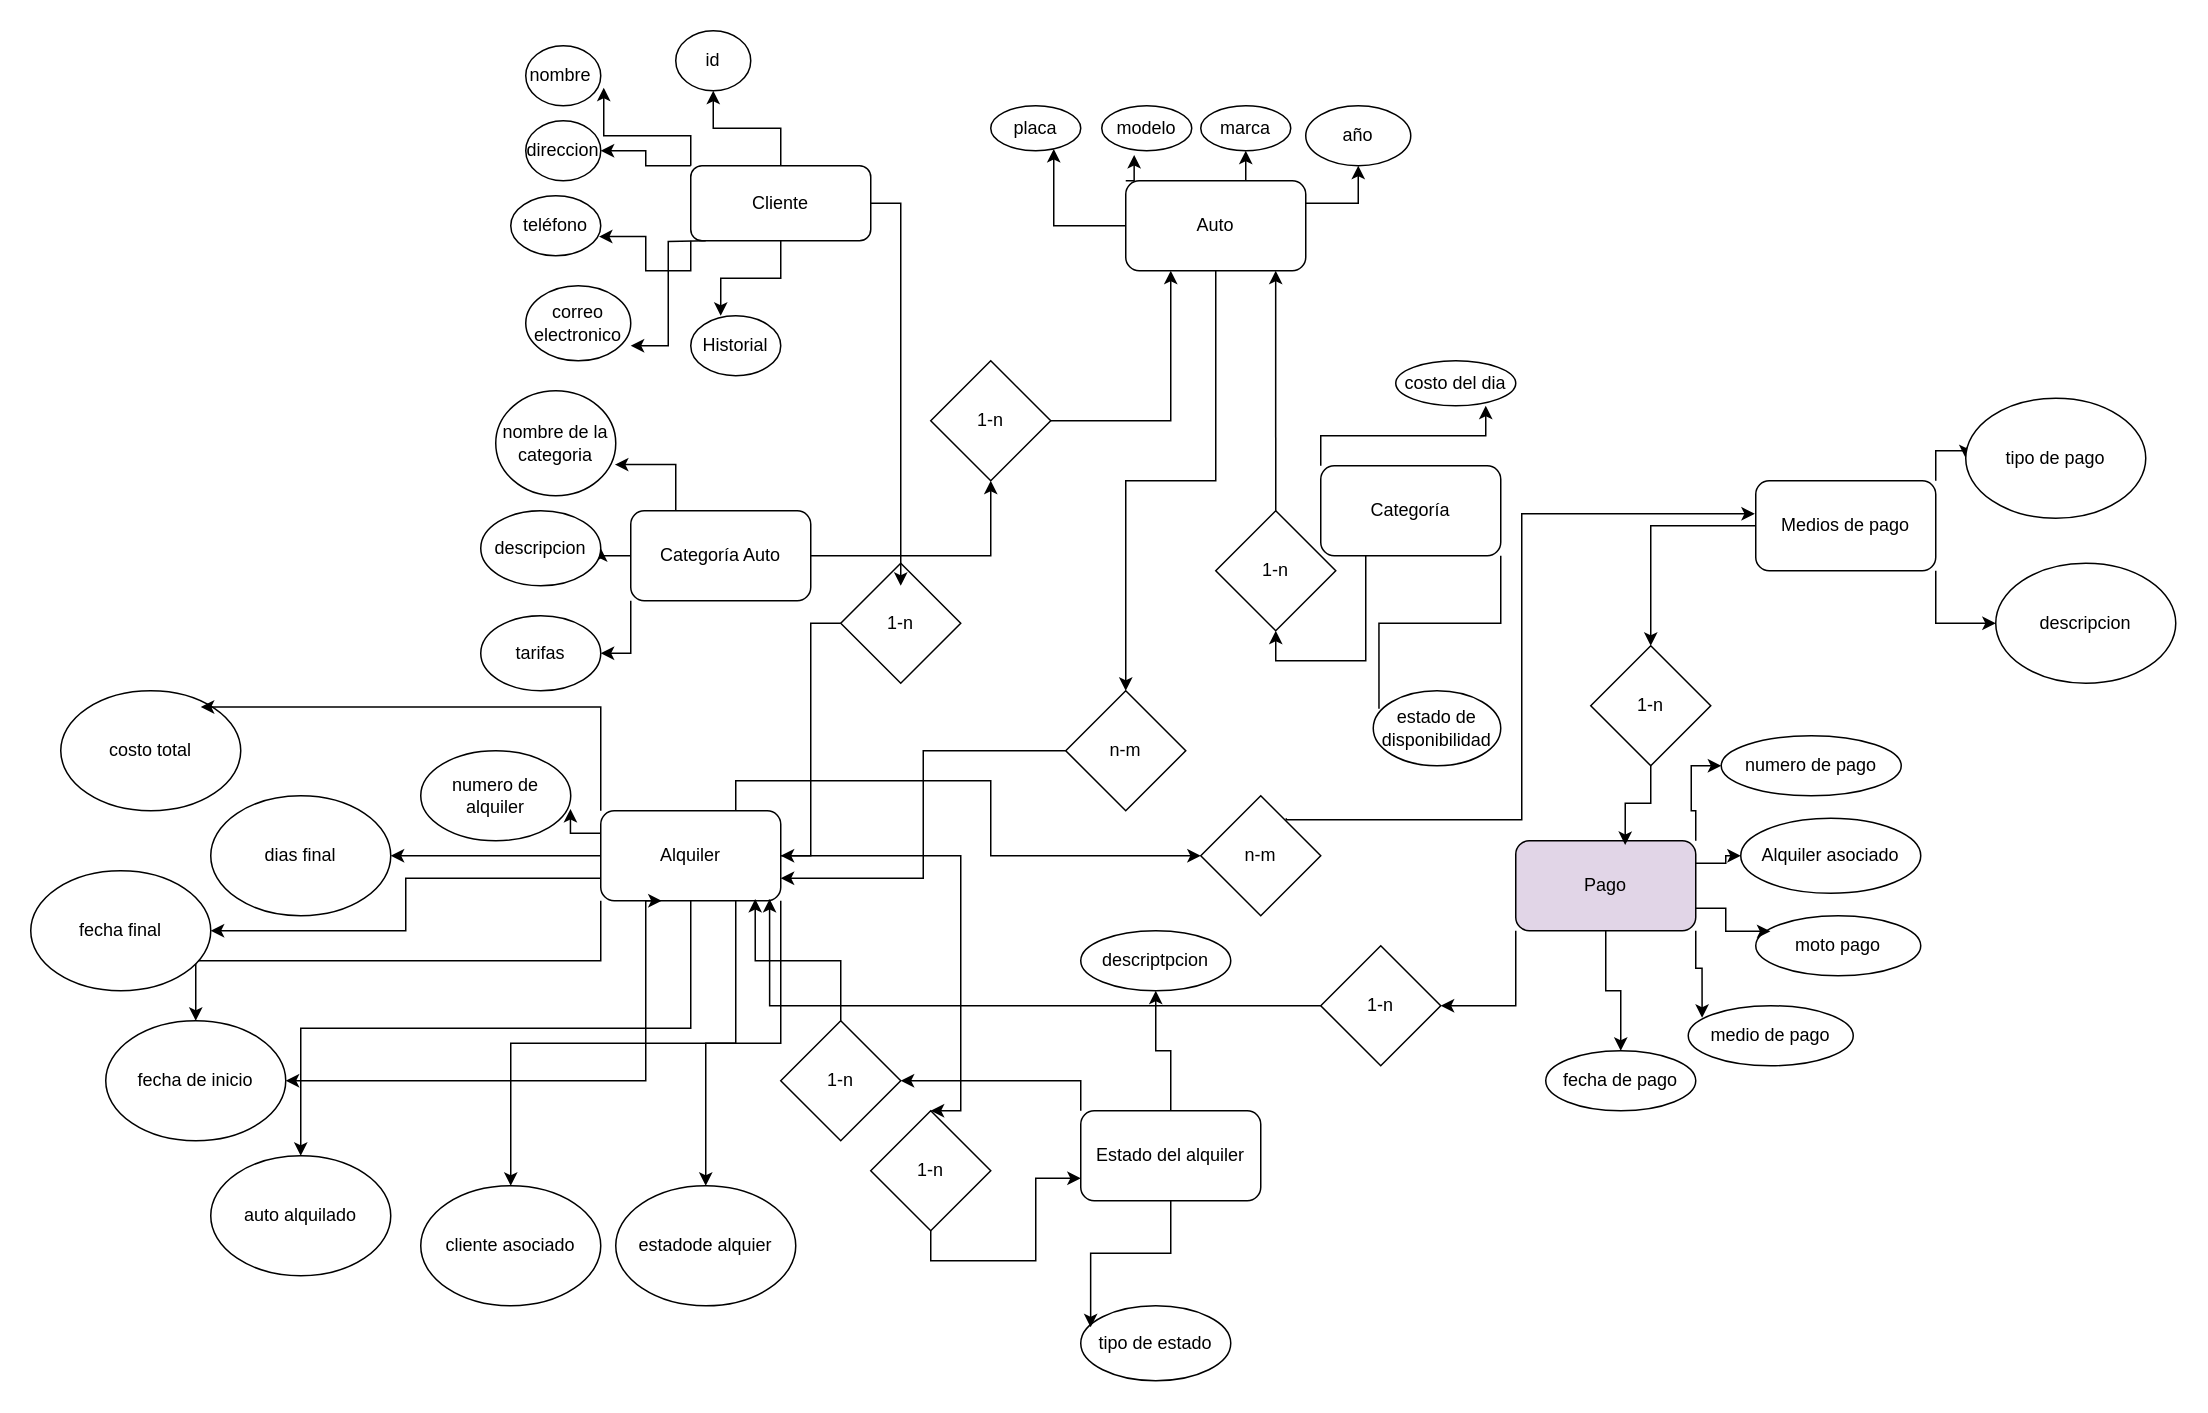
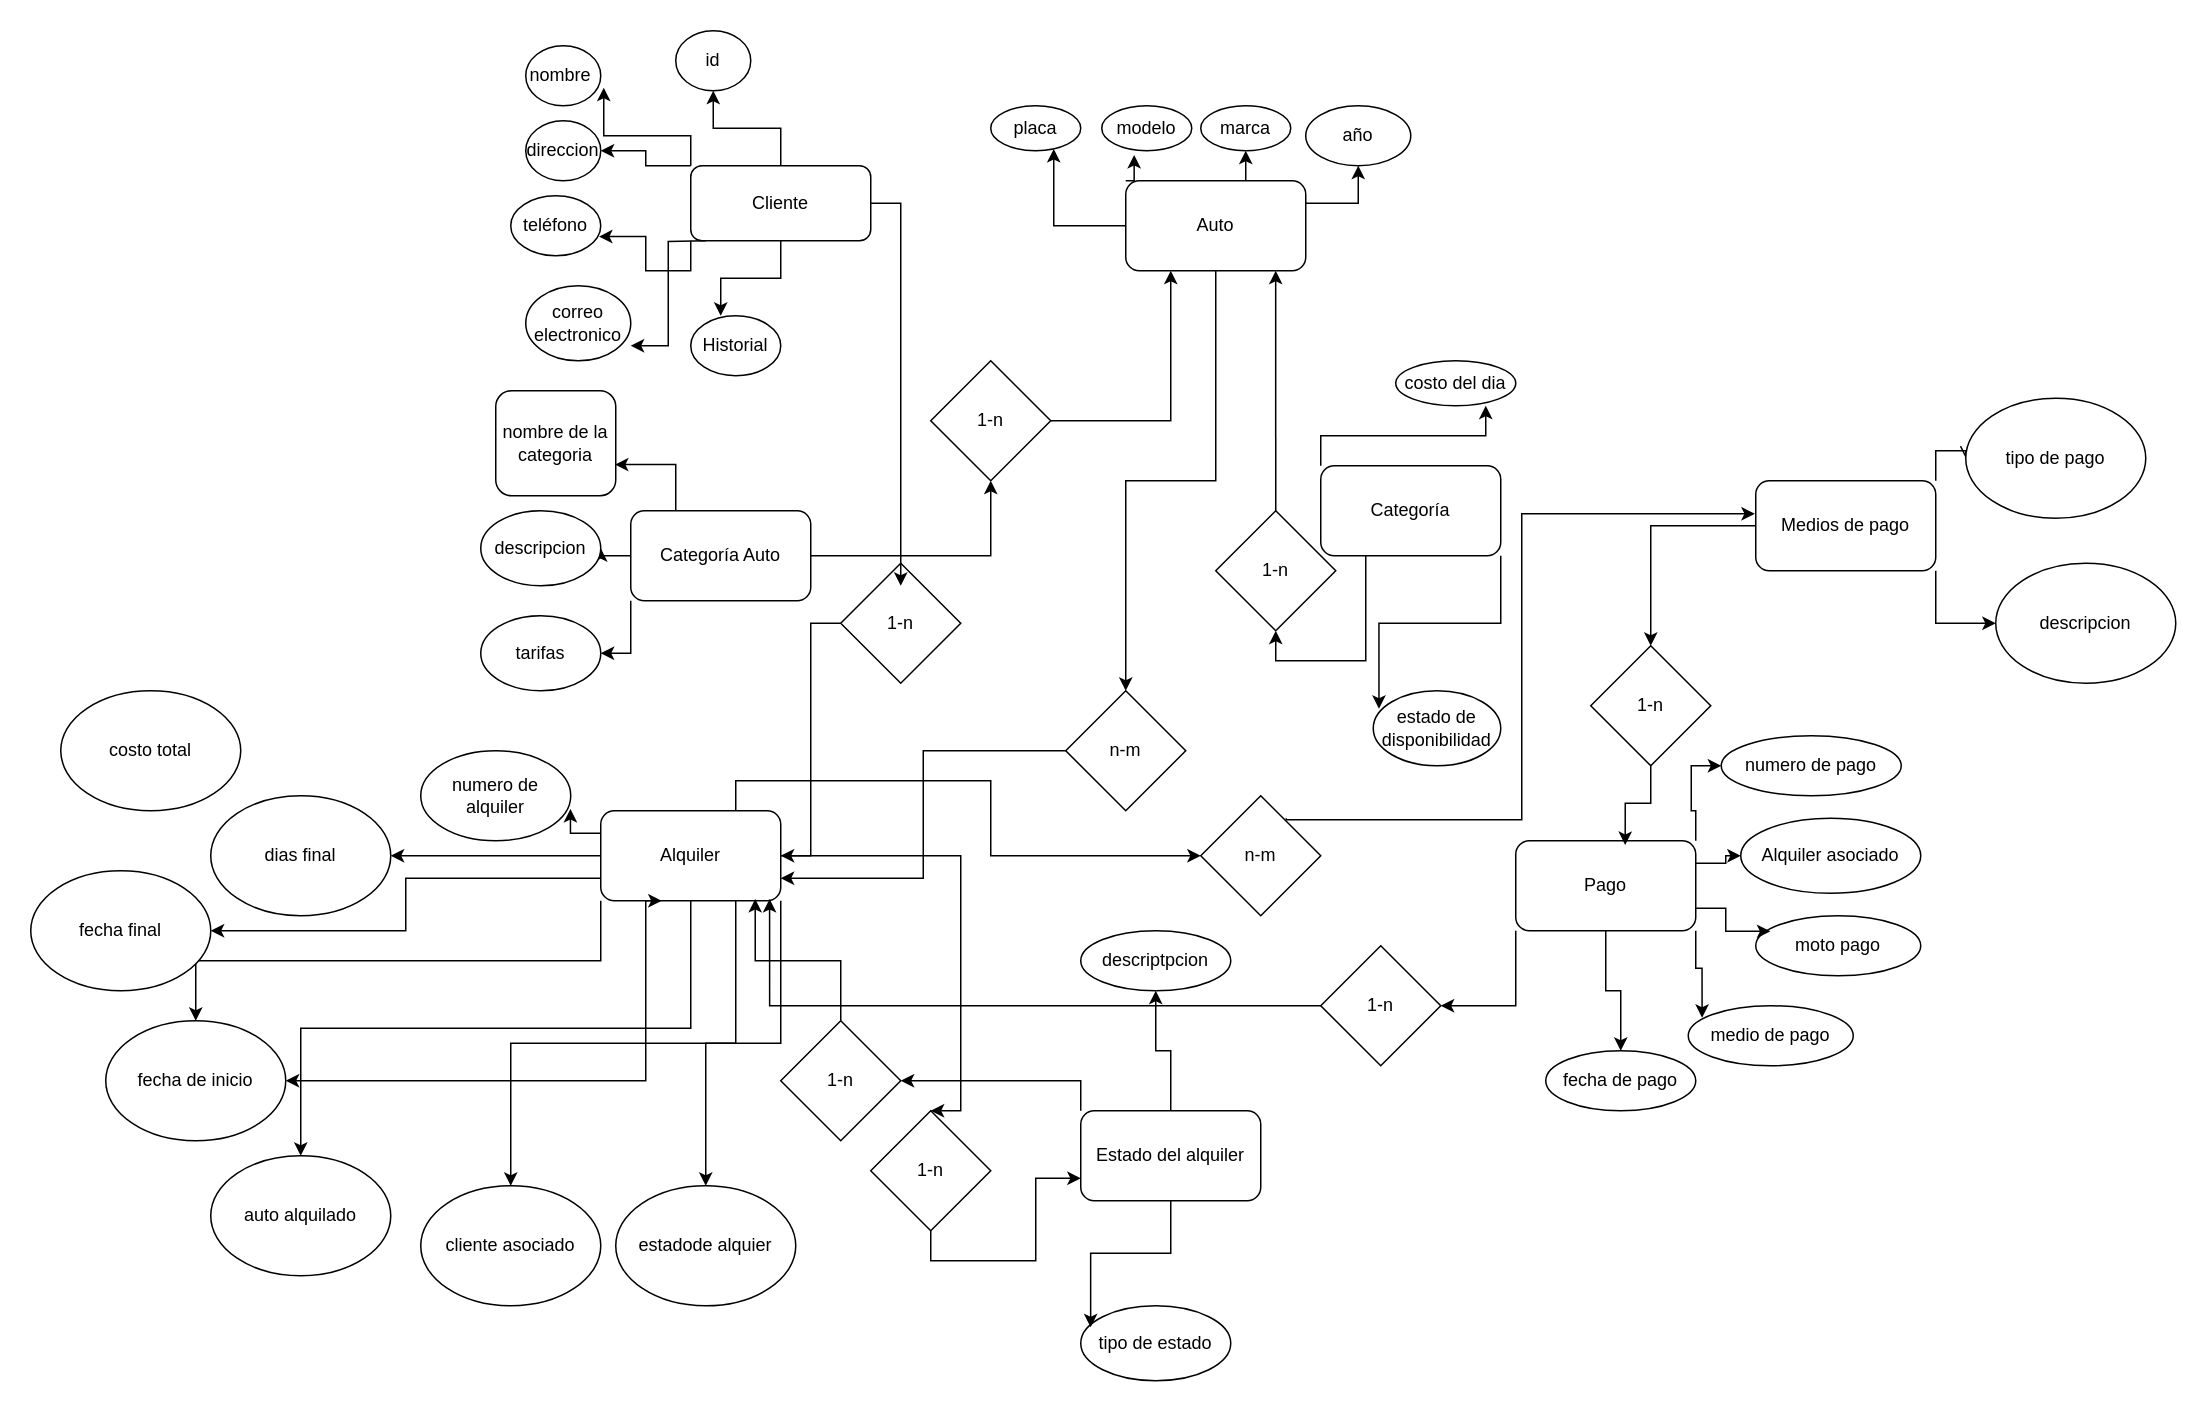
node "nombre de la categoria": shape ellipse -> rounded rectangle
edge "Medios de pago" -> "tipo de pago": arrowhead classic -> open
edge "Categoría" -- "estado de disponibilidad": arrowhead none -> classic
edge "Alquiler" -> "costo total": removed
node "Pago": fillcolor #e1d5e7 -> #ffffff
